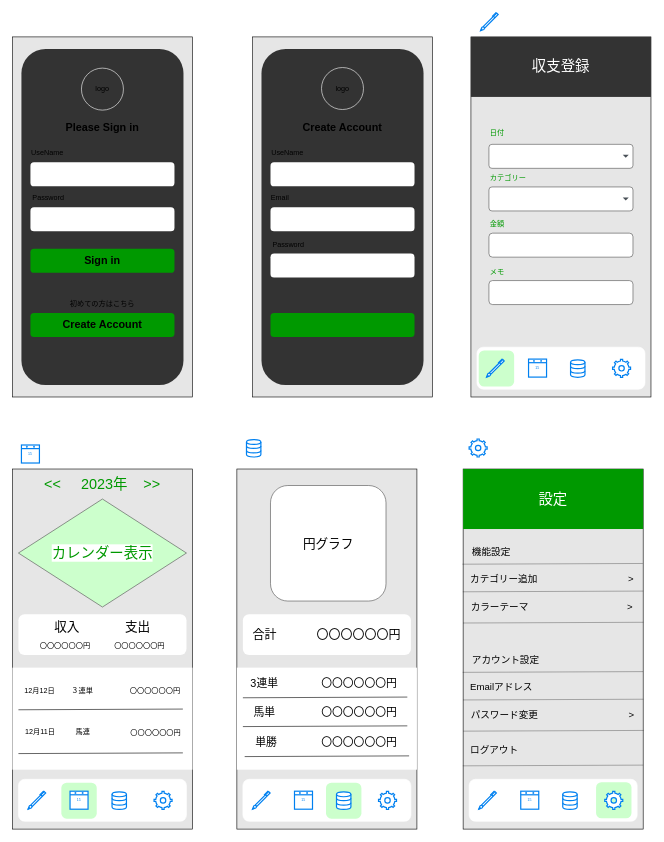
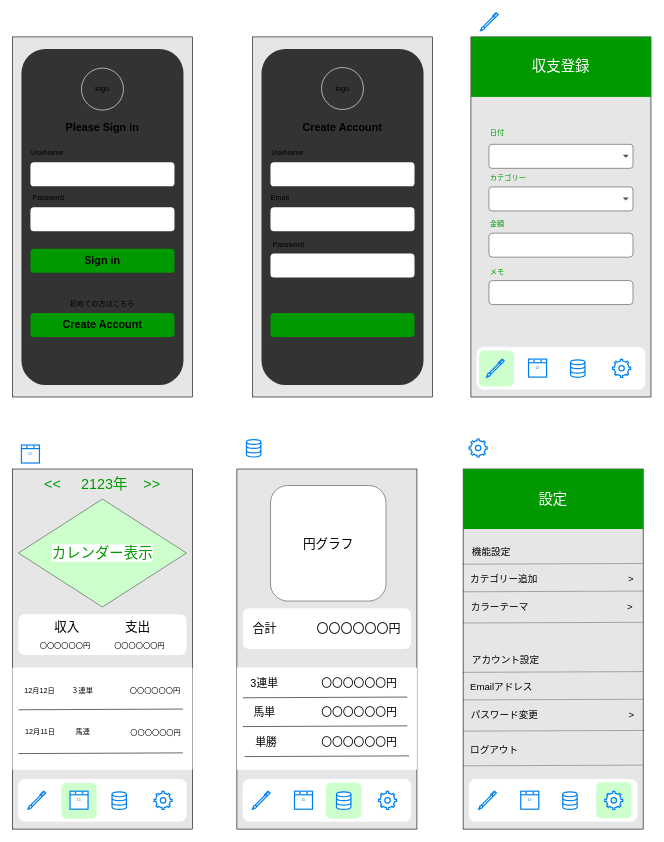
node "収支登録": fillcolor #333333 -> #009900
node "<< 2023年 >>": label "<< 2023年 >>" -> "<< 2123年 >>"
node "合計 〇〇〇〇〇〇円": moved (327, 635) -> (327, 629)
